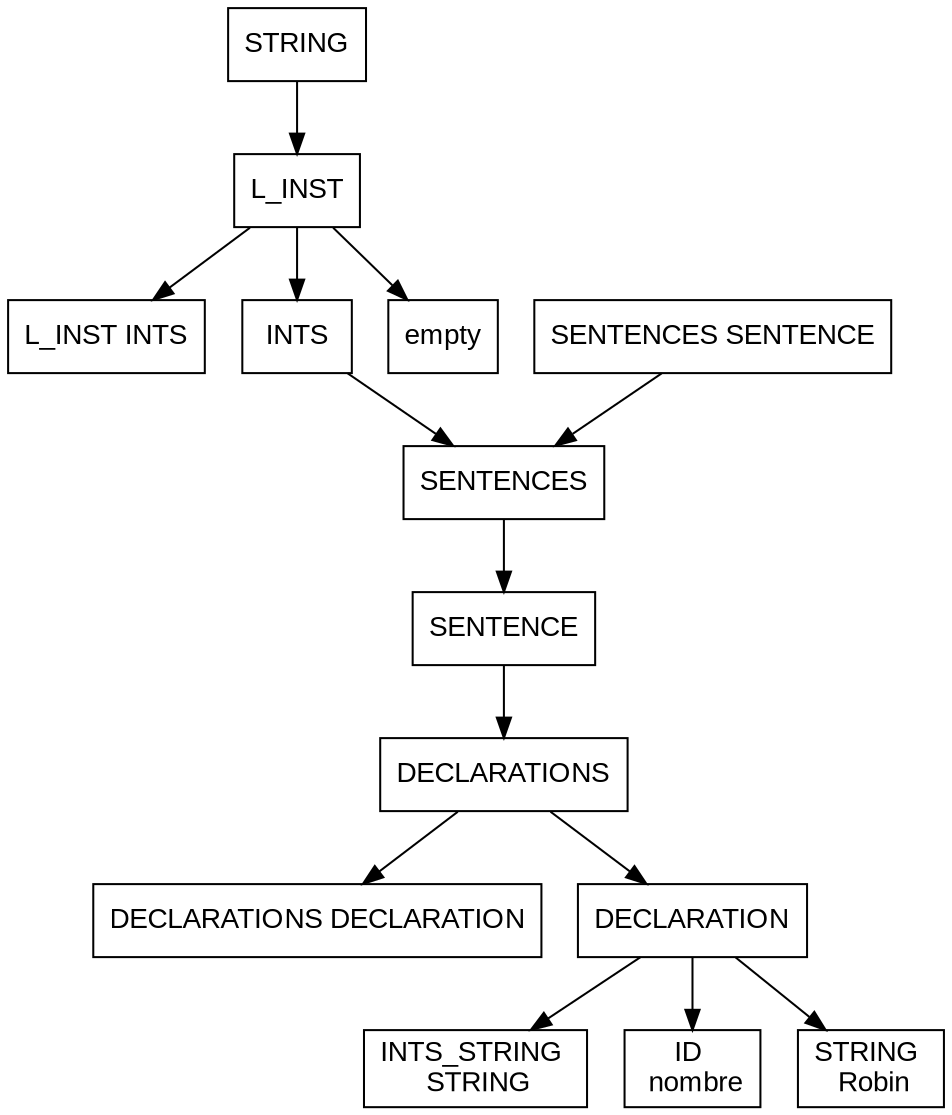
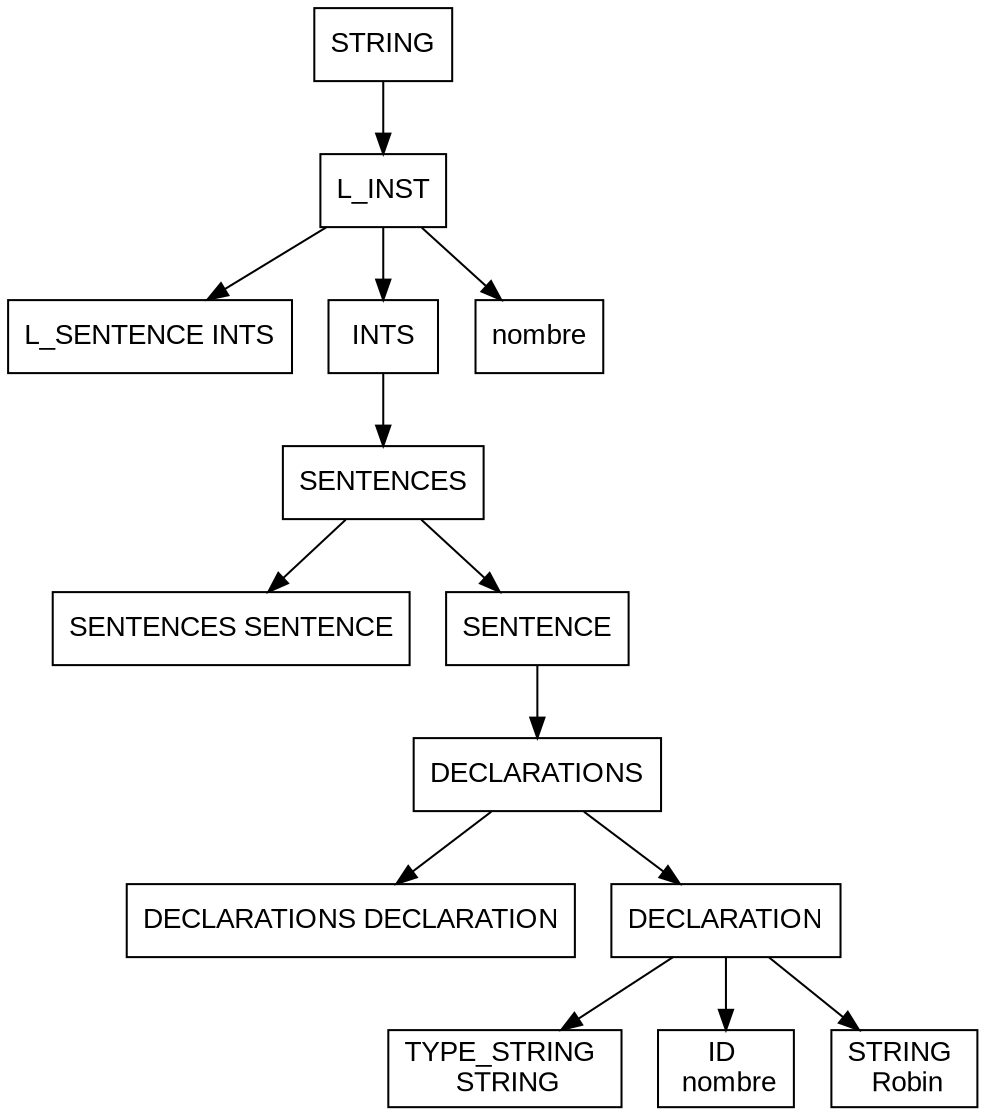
node "L_INST INTS": label "L_INST INTS" -> "L_SENTENCE INTS"
node "empty": label "empty" -> "nombre"
edge "SENTENCES SENTENCE" -> "SENTENCES": reversed
node "INTS_STRING STRING": label "INTS_STRING STRING" -> "TYPE_STRING STRING"
